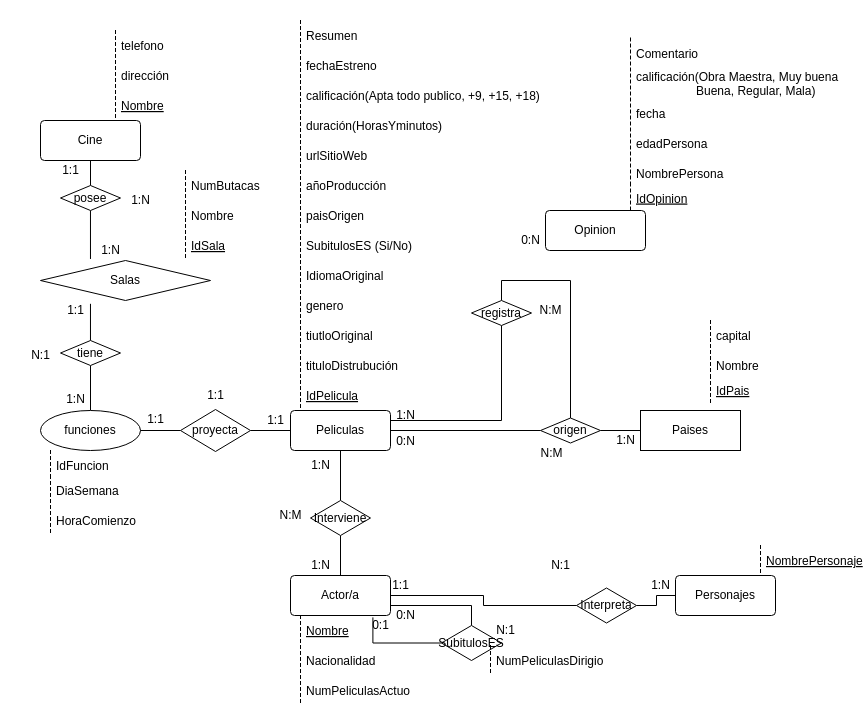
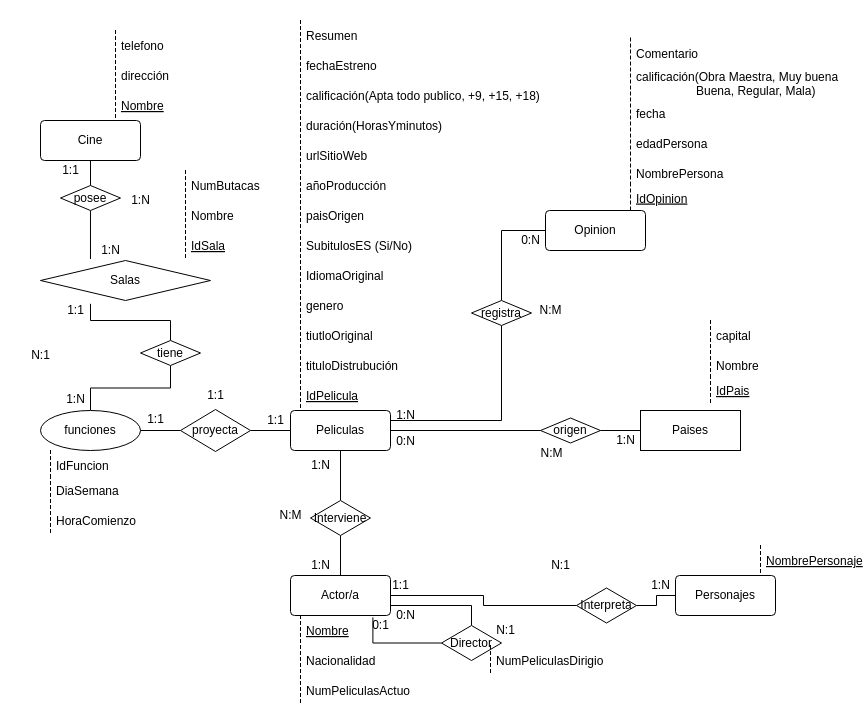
edge "registra" -- "origen": now "registra" -- "Opinion"
node "tiene": moved (91, 353) -> (171, 353)
node "SubitulosES": label "SubitulosES" -> "Director"
